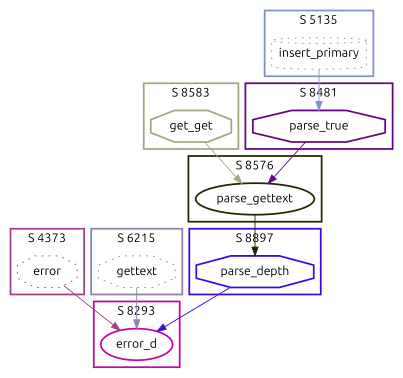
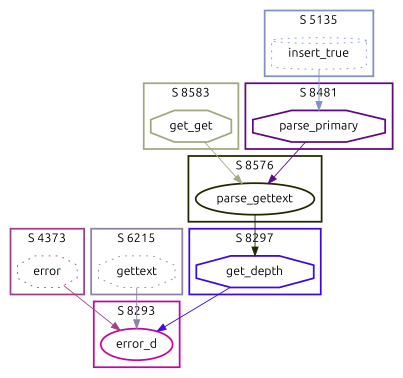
node "insert_primary": label "insert_primary" -> "insert_true"
node "parse_true": label "parse_true" -> "parse_primary"
cluster "S 8897": label "S 8897" -> "S 8297"
node "parse_depth": label "parse_depth" -> "get_depth"
